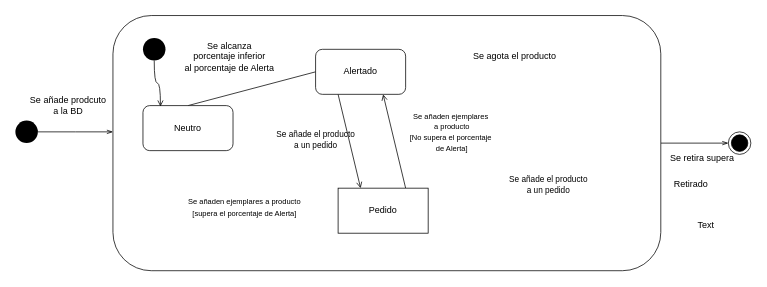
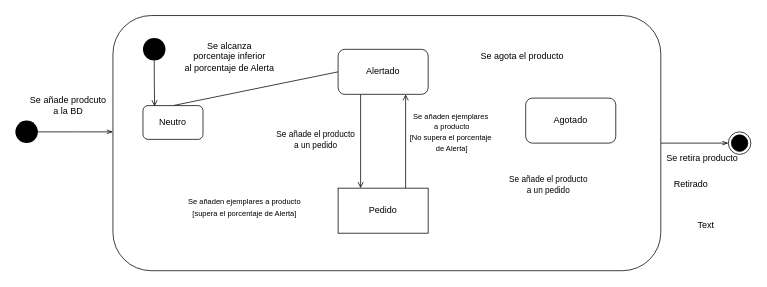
node "Se agota el producto": moved (514, 57) -> (522, 57)
node "Alertado": moved (360, 72) -> (383, 72)
node "Agotado": added
node "Neutro": size 90x45 -> 60x34
node "Se retira supera": label "Se retira supera" -> "Se retira producto"
